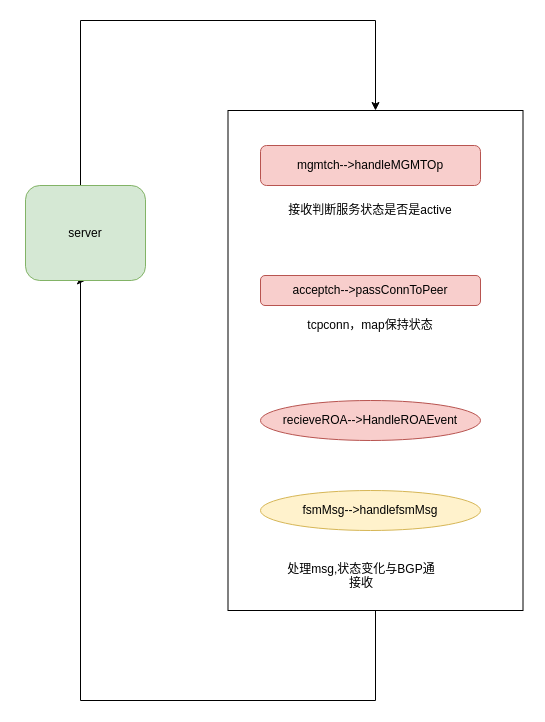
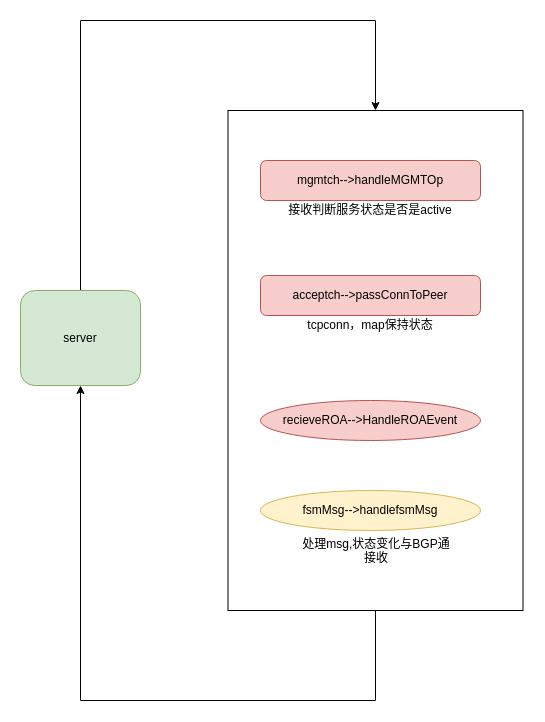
node "mgmtch-->handleMGMTOp": moved (371, 166) -> (371, 181)
node "server": moved (86, 233) -> (81, 338)
node "acceptch-->passConnToPeer": size 220x30 -> 220x40
node "处理msg,状态变化与BGP通接收": moved (361, 571) -> (376, 546)
